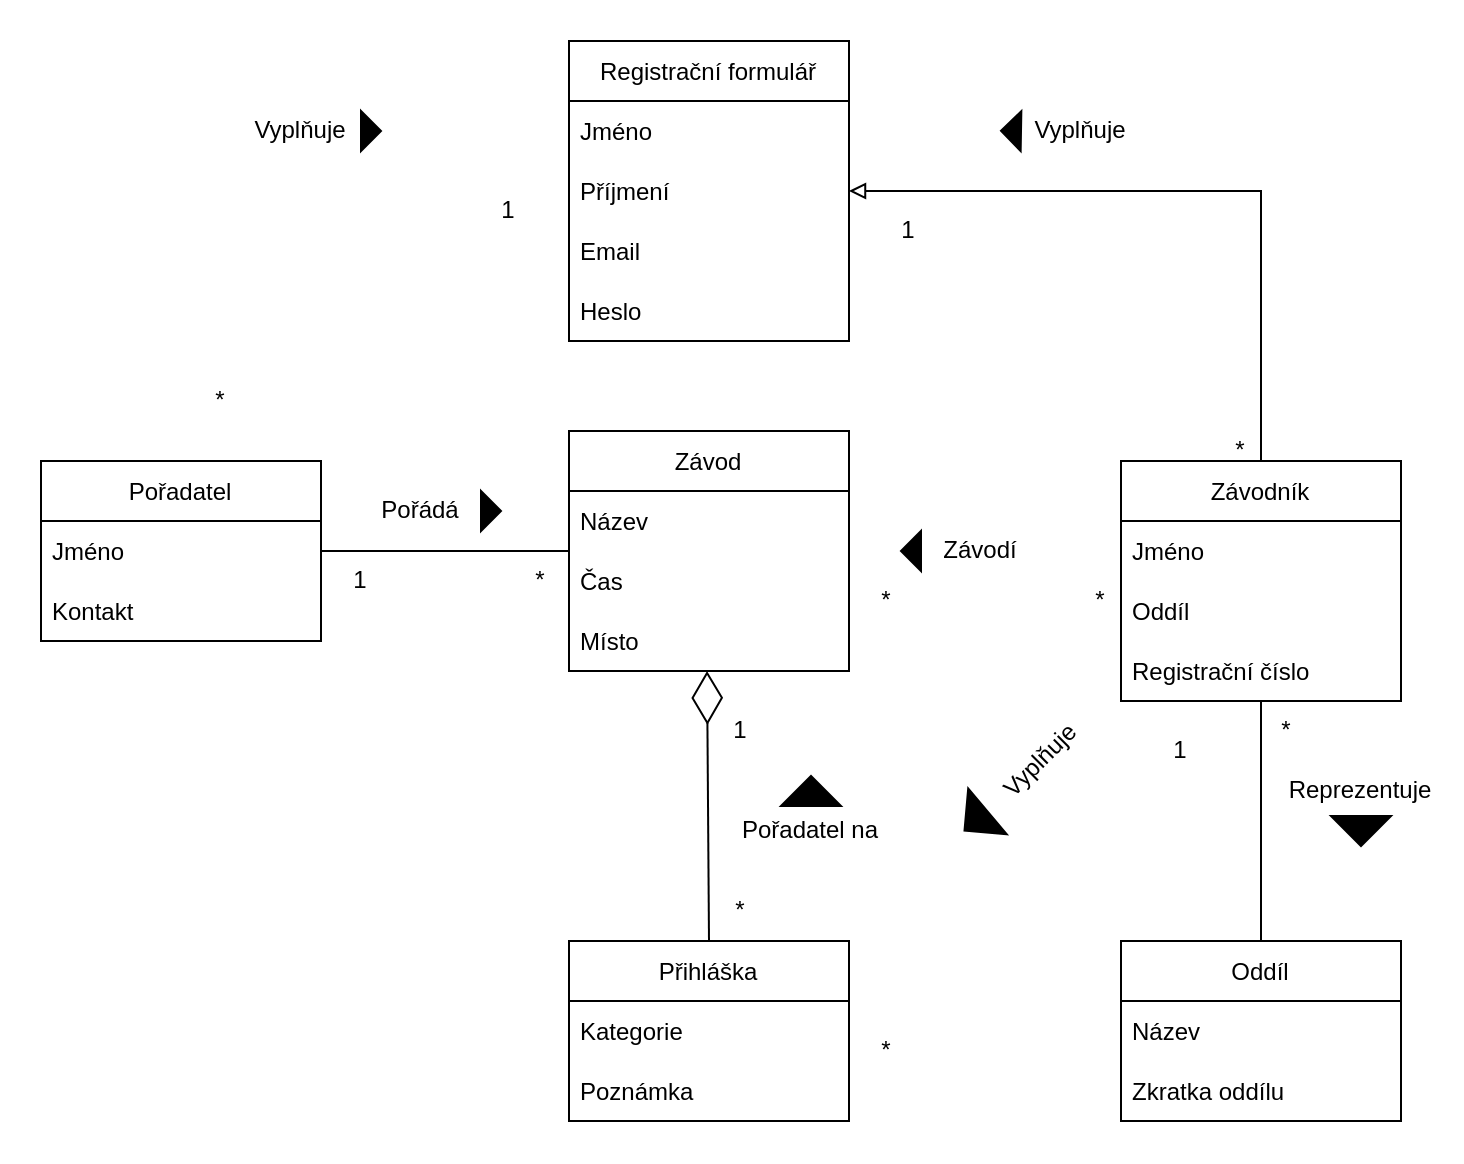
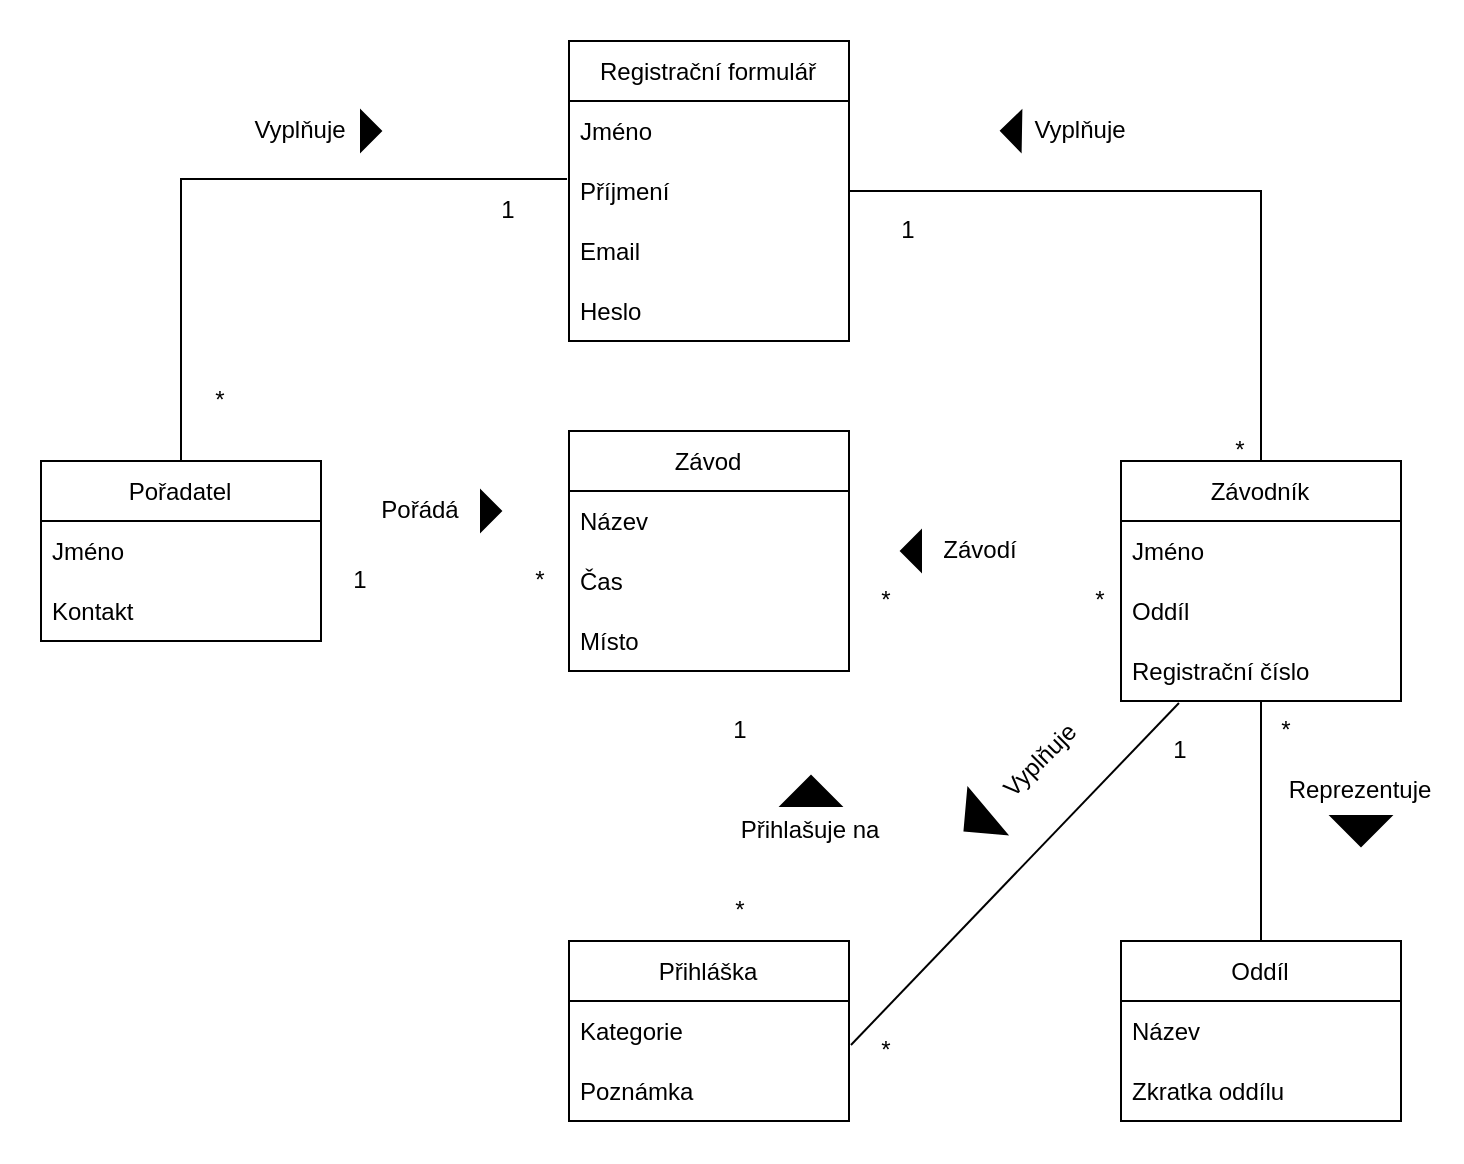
edge "Příjmení" -- "Pořadatel": added
edge "Závodník" -> "Příjmení": arrowhead block -> none
edge "Pořadatel" -- "Závod": removed
node "Pořadatel na": label "Pořadatel na" -> "Přihlašuje na"
edge "Přihláška" -> "Místo": removed
edge "Registrační číslo" -- "Kategorie": added
